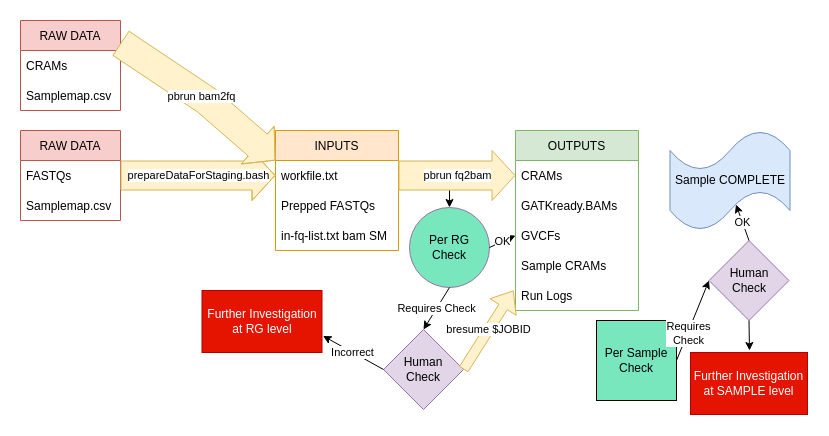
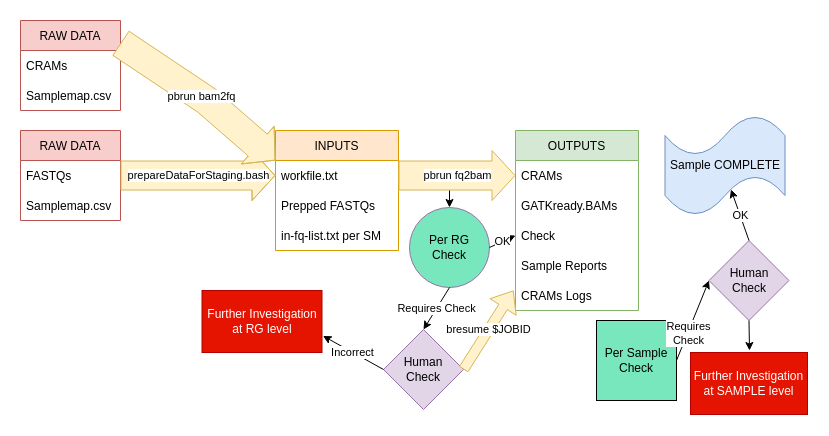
node "Sample COMPLETE": moved (730, 181) -> (725, 166)
node "in-fq-list.txt bam SM": label "in-fq-list.txt bam SM" -> "in-fq-list.txt per SM"
node "GVCFs": label "GVCFs" -> "Check"
node "Sample CRAMs": label "Sample CRAMs" -> "Sample Reports"
node "Run Logs": label "Run Logs" -> "CRAMs Logs"
